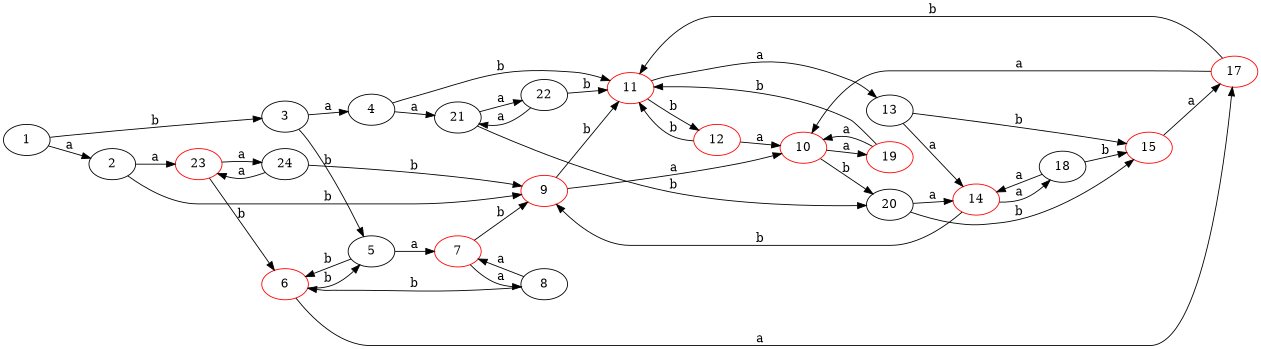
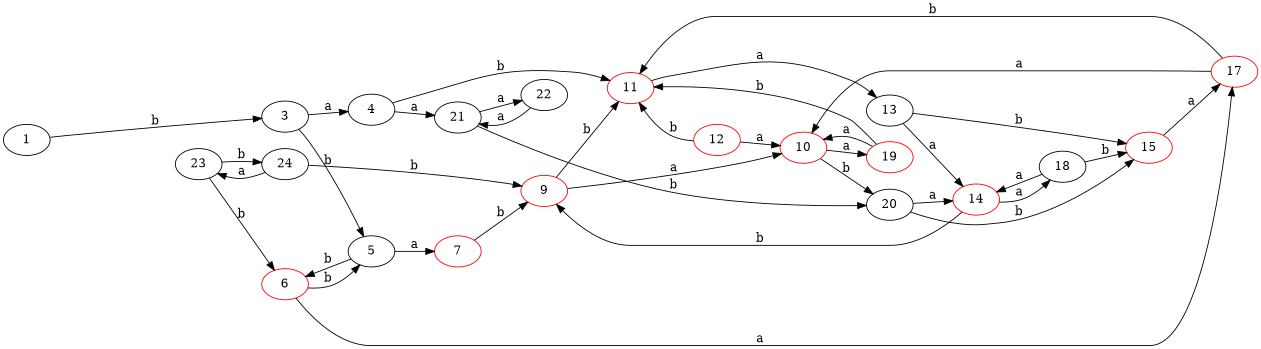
edge "22" -> "11": removed, label "b"
edge "11" -> "12": removed, label "b"
edge "23" -> "24": label "a" -> "b"
node "2": removed
node "23": color red -> black
node "8": removed
